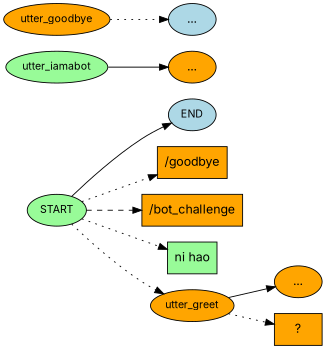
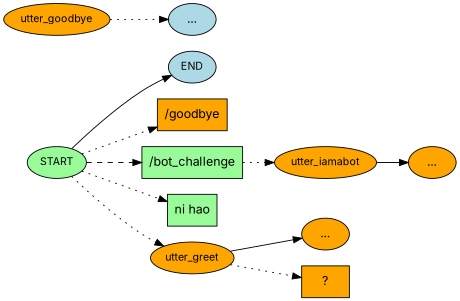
node "utter_iamabot": fillcolor palegreen -> orange
edge "/bot_challenge" -> "utter_iamabot": added
node "/bot_challenge": fillcolor orange -> palegreen
